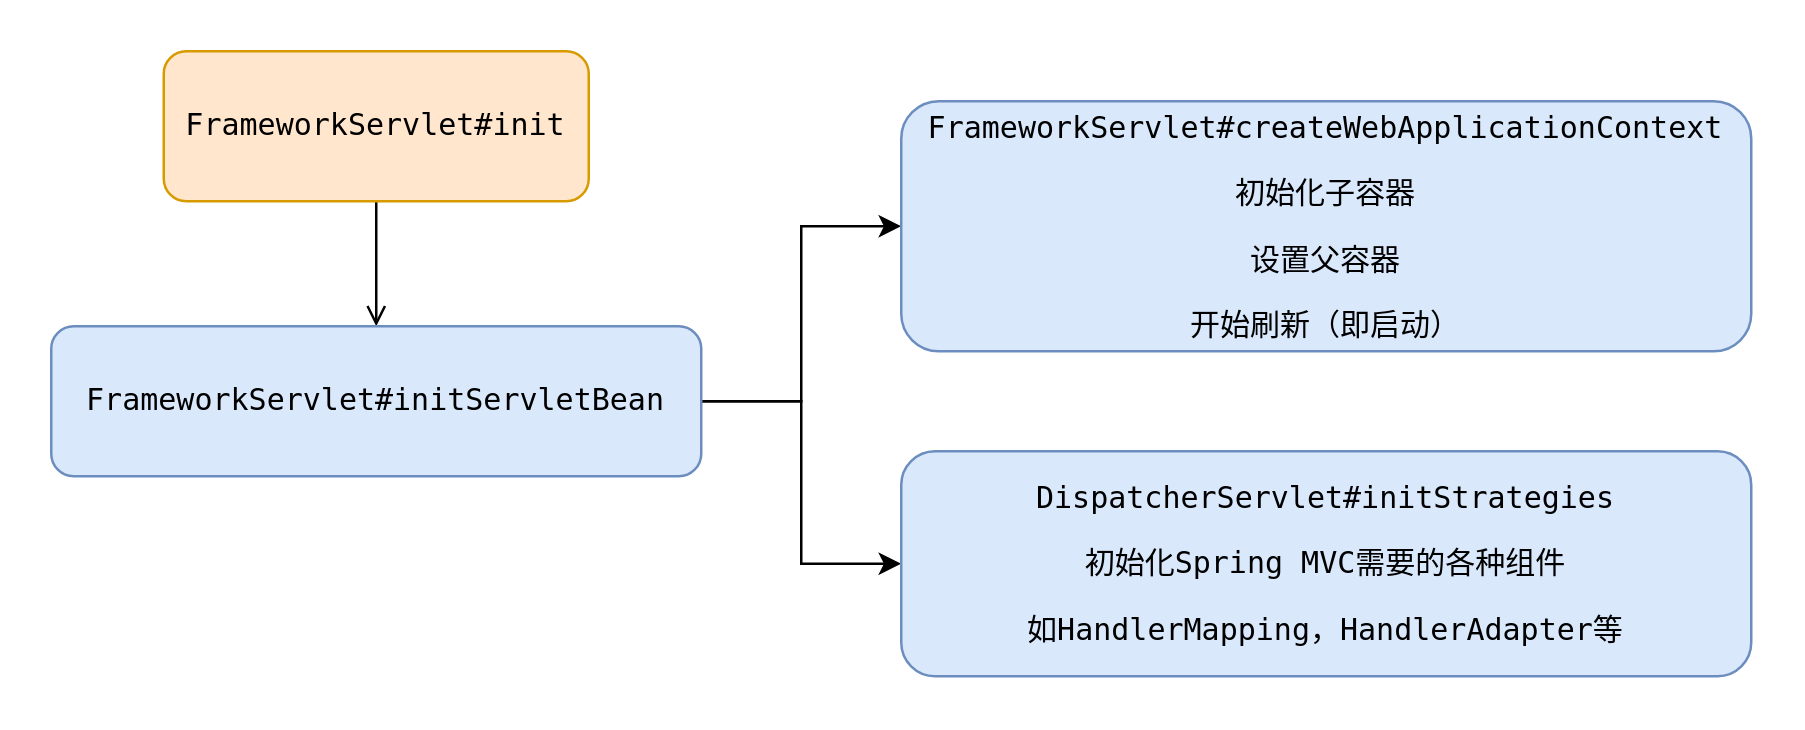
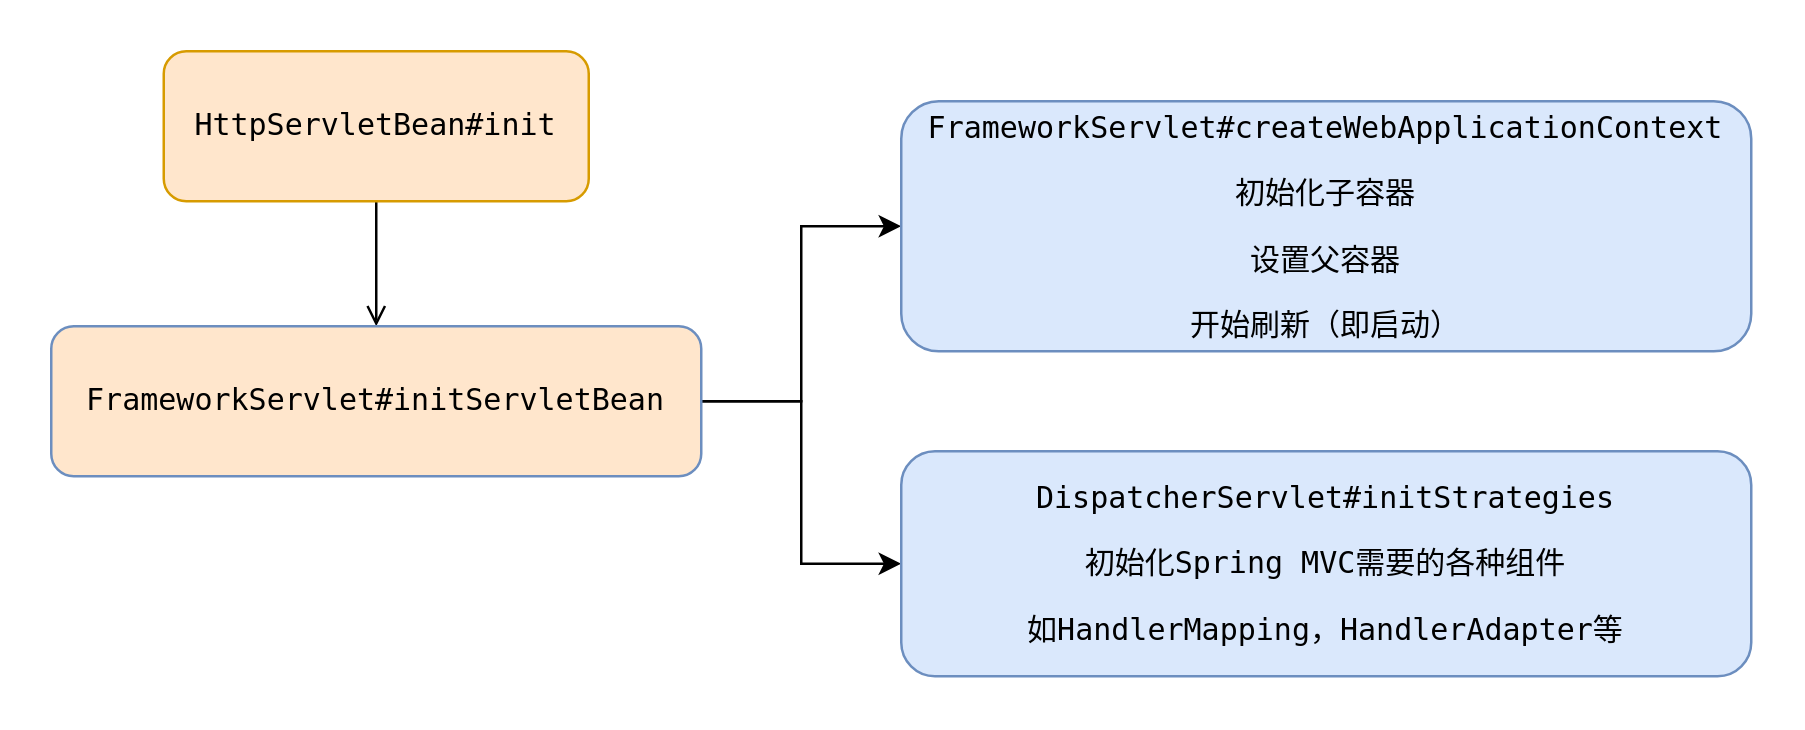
node "FrameworkServlet#init": label "FrameworkServlet#init" -> "HttpServletBean#init"
node "FrameworkServlet#initServletBean": fillcolor #dae8fc -> #ffe6cc
